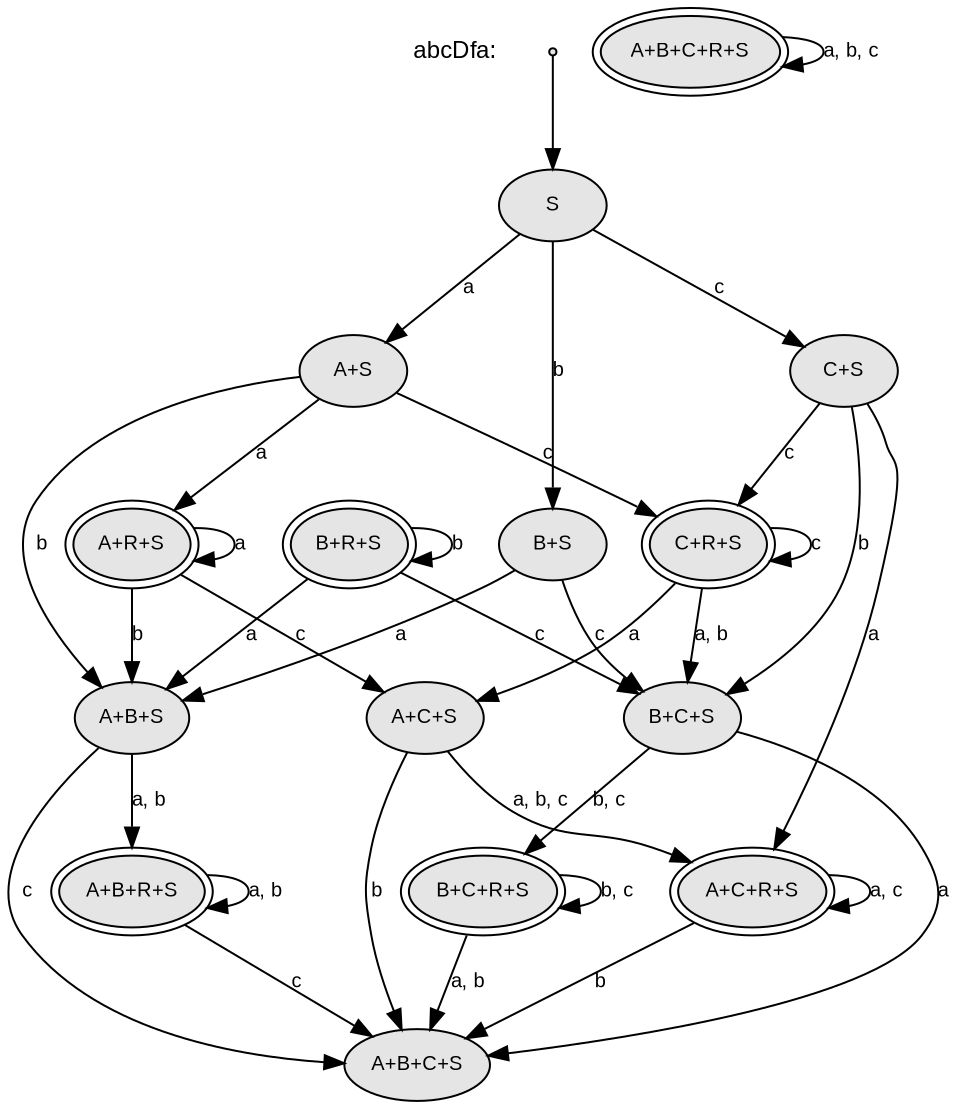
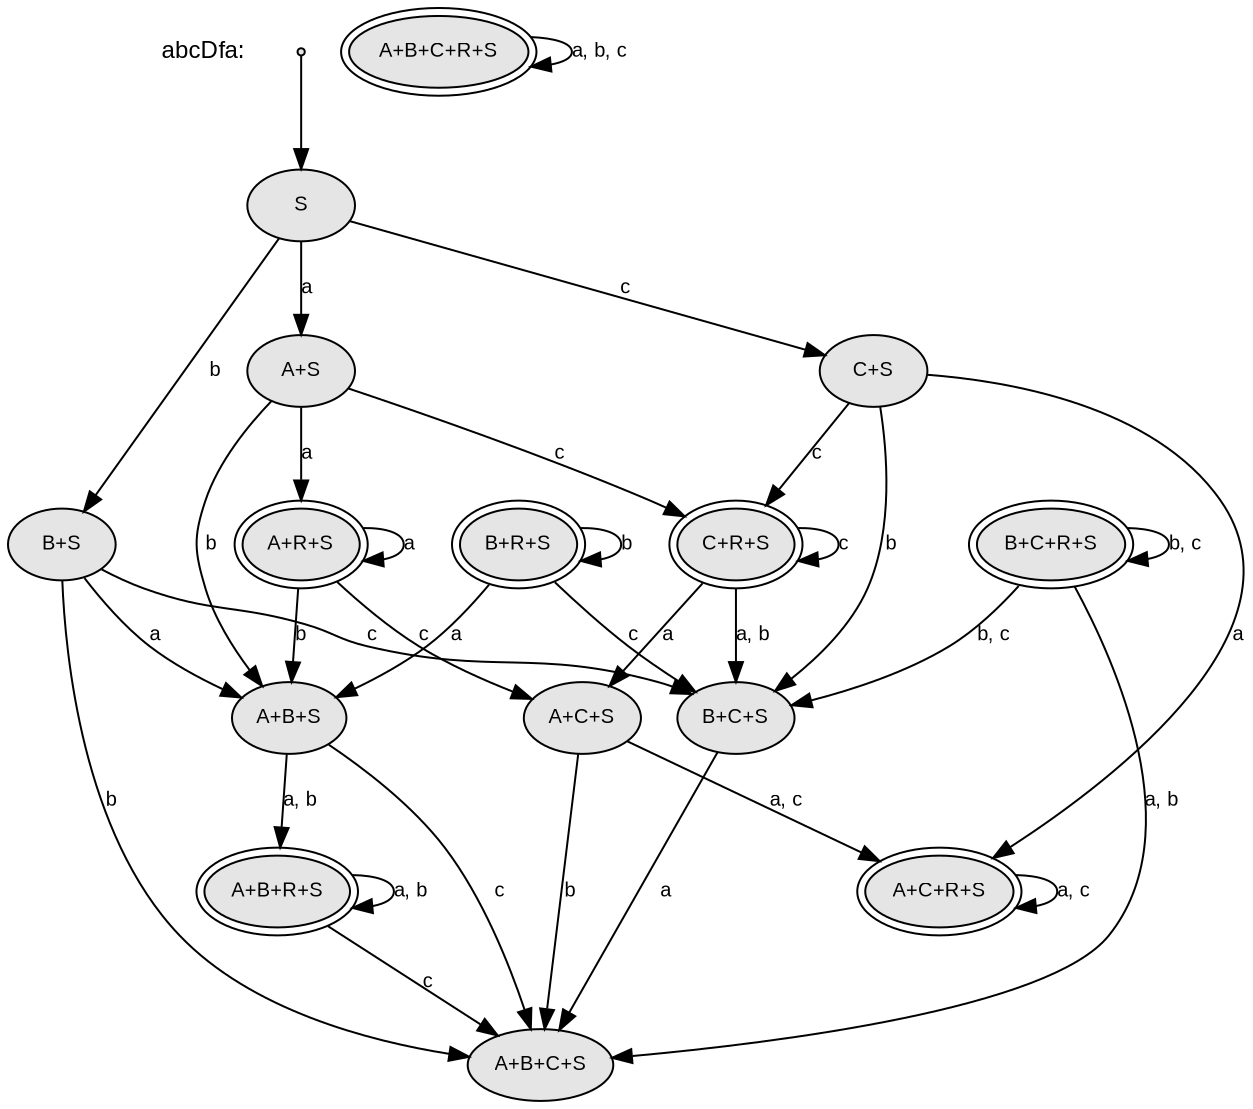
edge "B+C+S" -> "B+C+R+S": reversed
edge "A+C+S" -> "A+C+R+S": label "a, b, c" -> "a, c"
edge "A+C+R+S" -> "A+B+C+S": now "B+S" -> "A+B+C+S"
